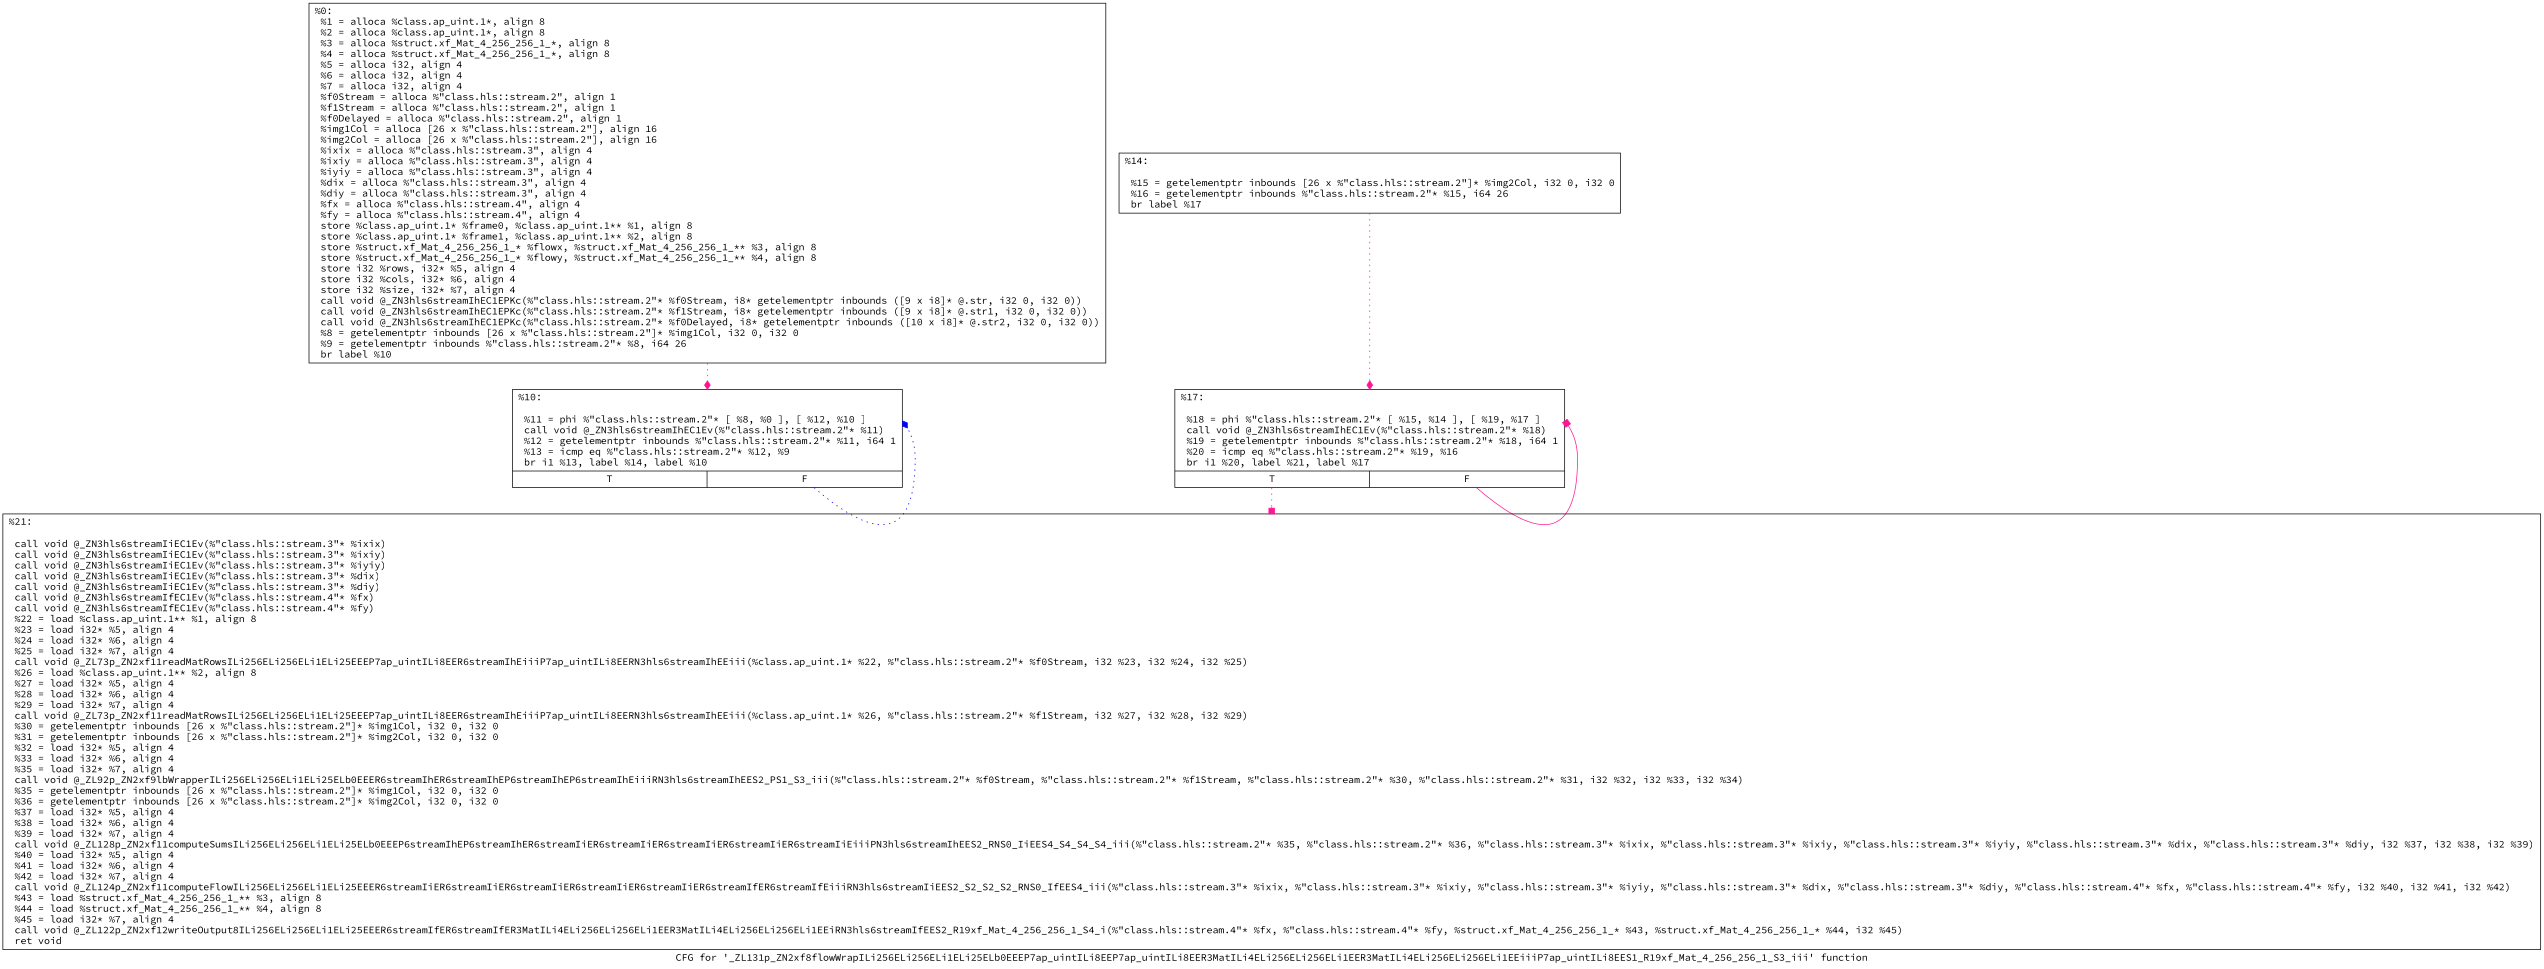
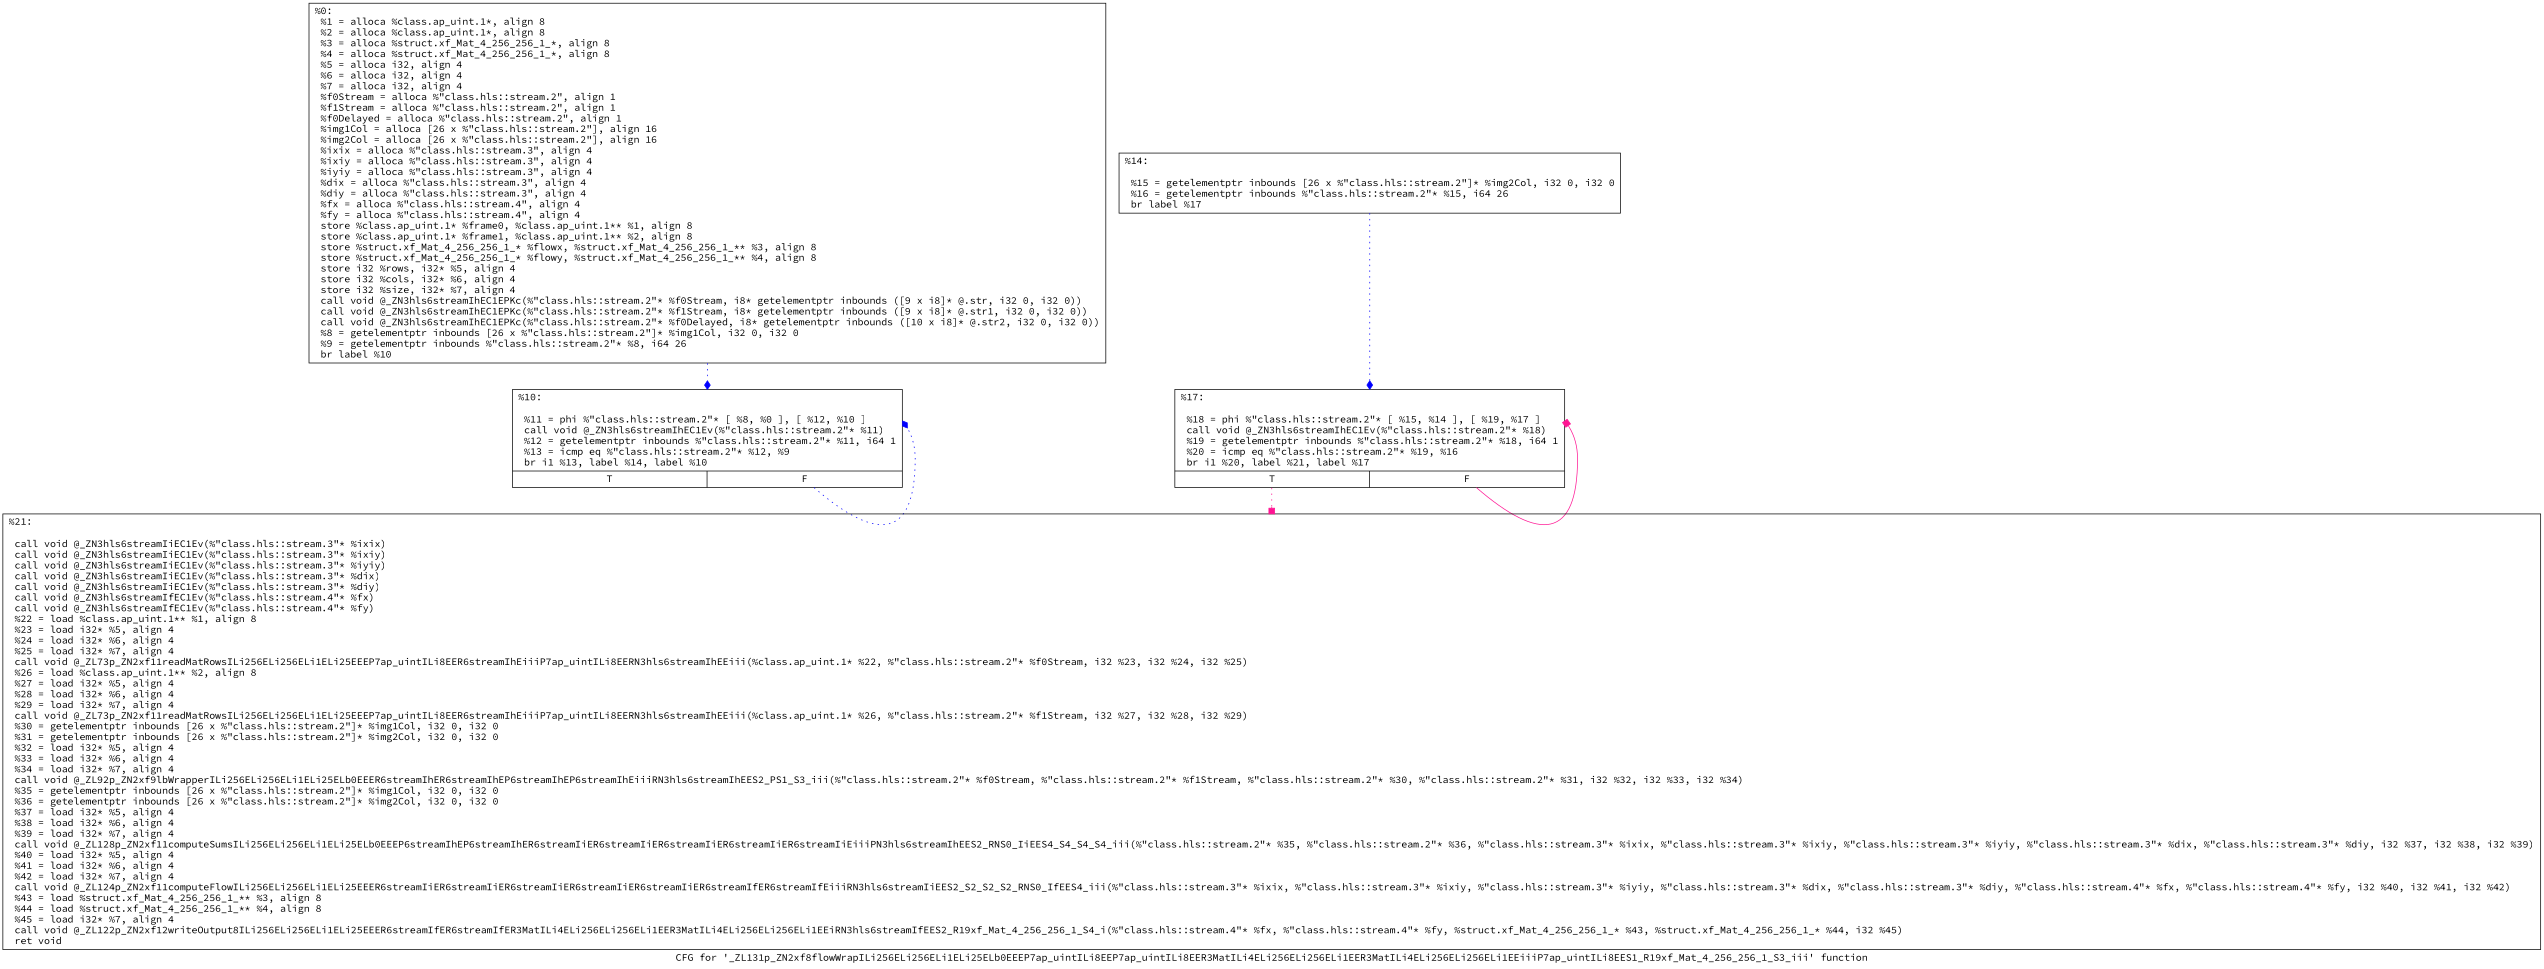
edge "%14:" -> "%17:": color deeppink -> blue
edge "%0:" -> "%10:": color deeppink -> blue
node "%21:": text "%35 = load i32* %7, align 4" -> "%34 = load i32* %7, align 4"
